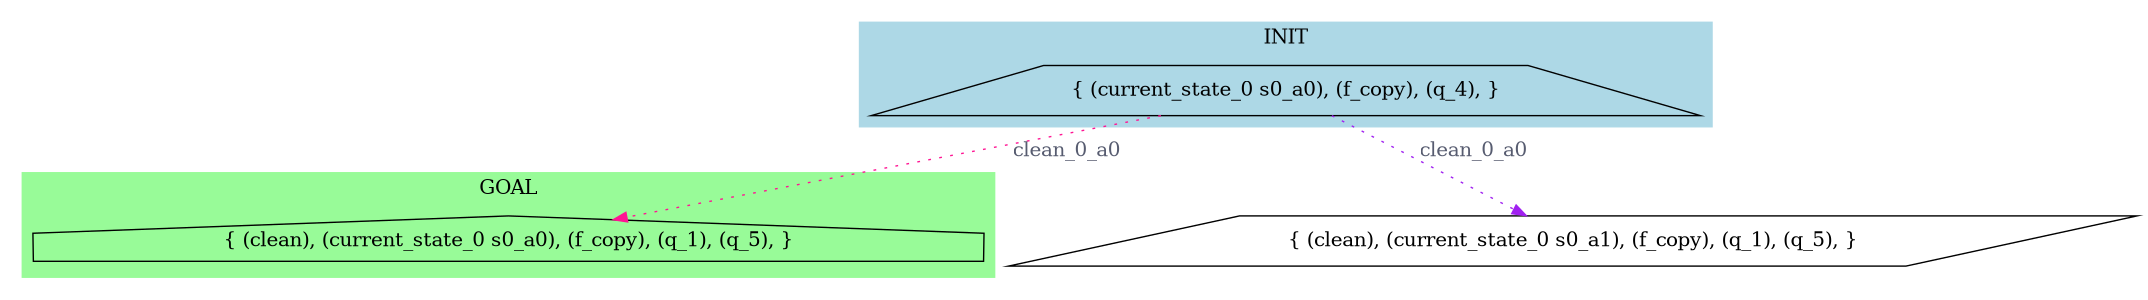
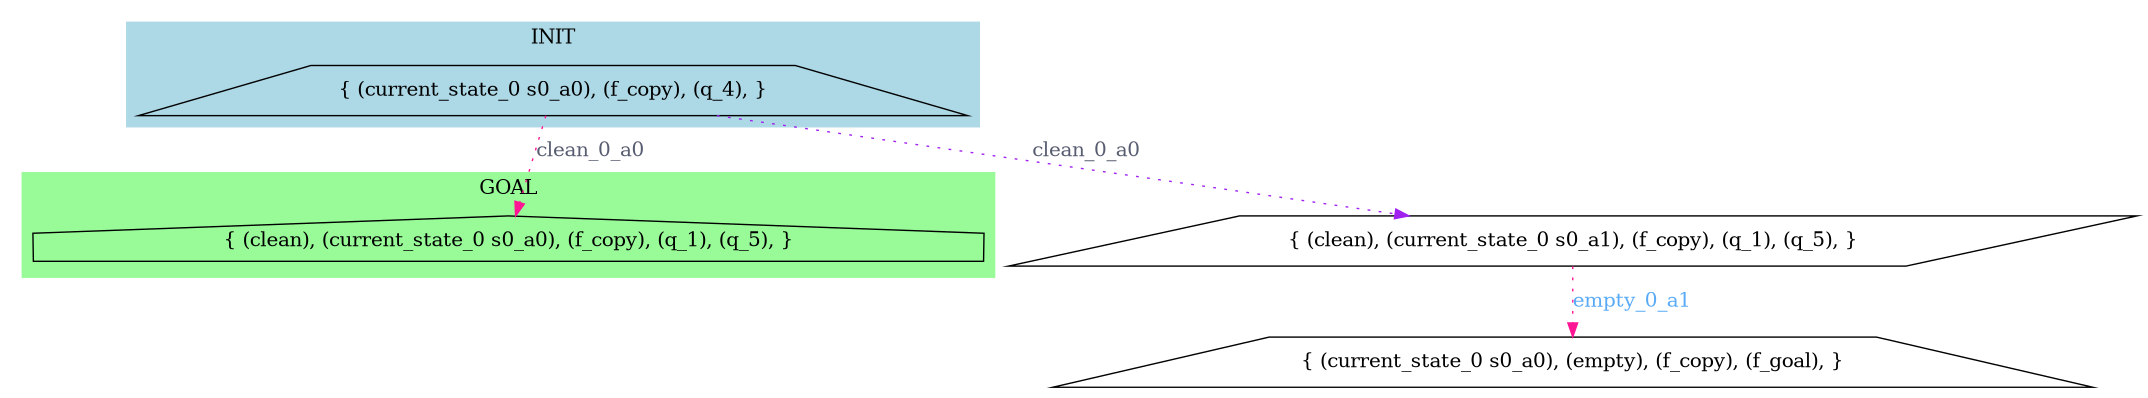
node "{ (current_state_0 s0_a0), (empty), (f_copy), (f_goal), }": added
